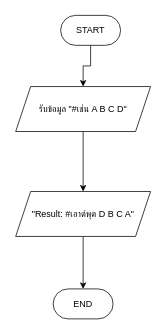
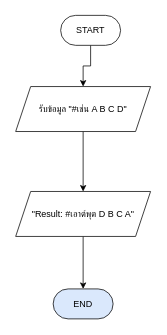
node "END": fillcolor #ffffff -> #dae8fc
